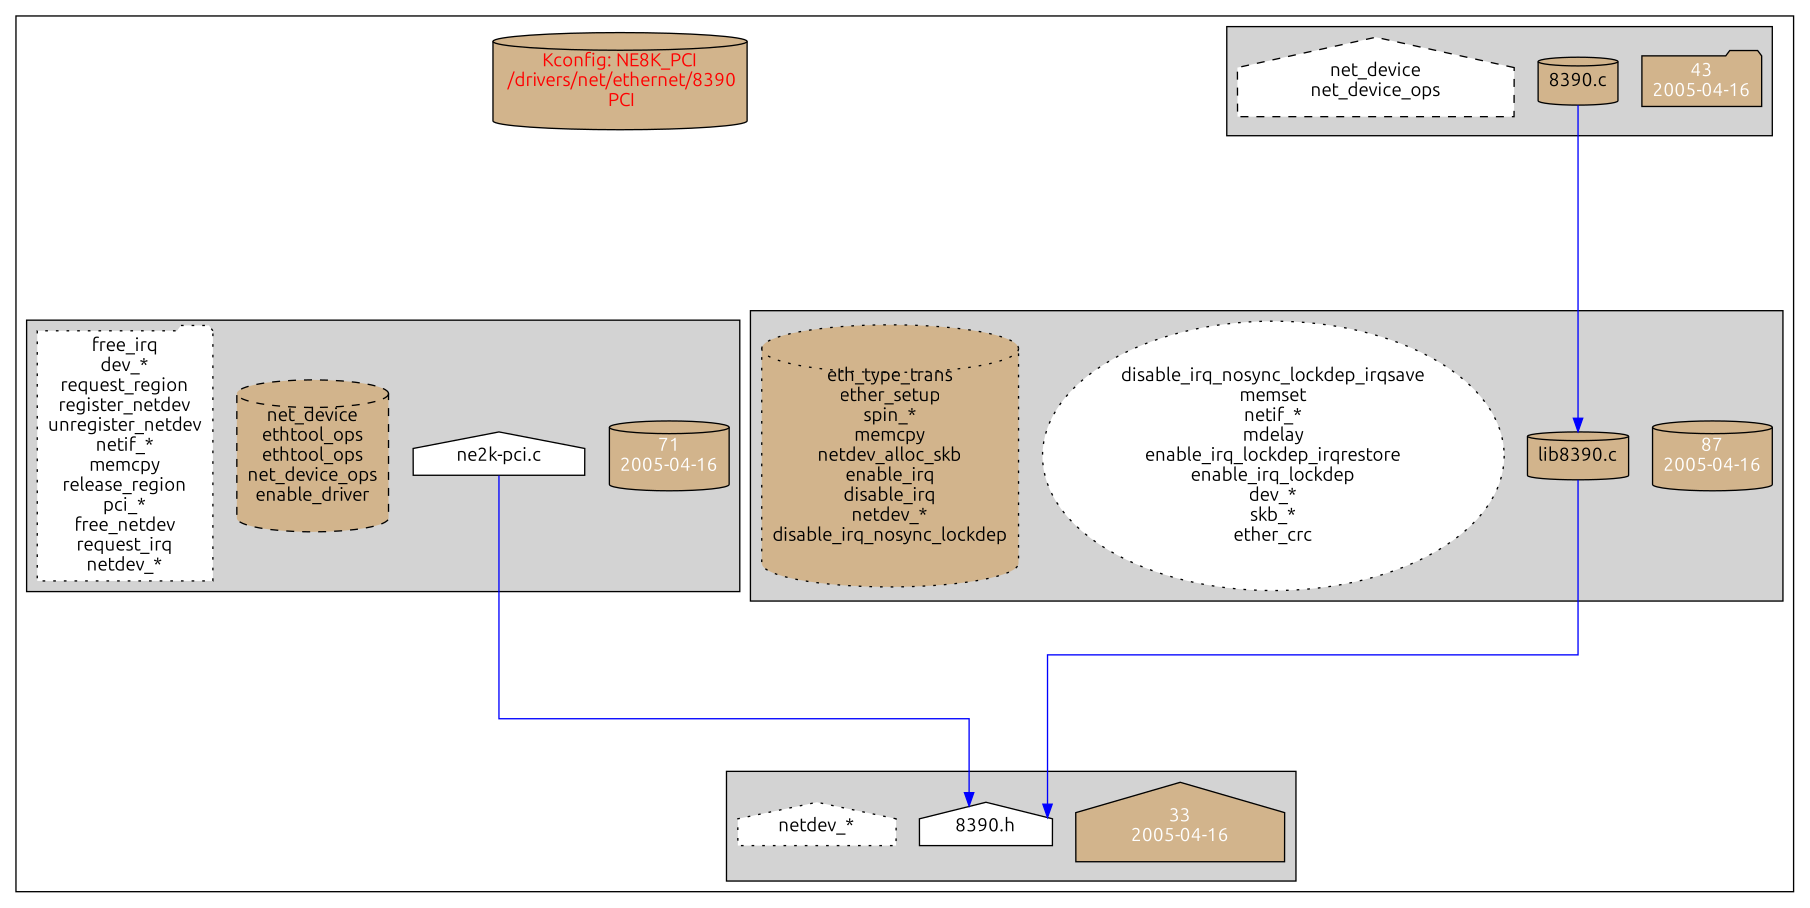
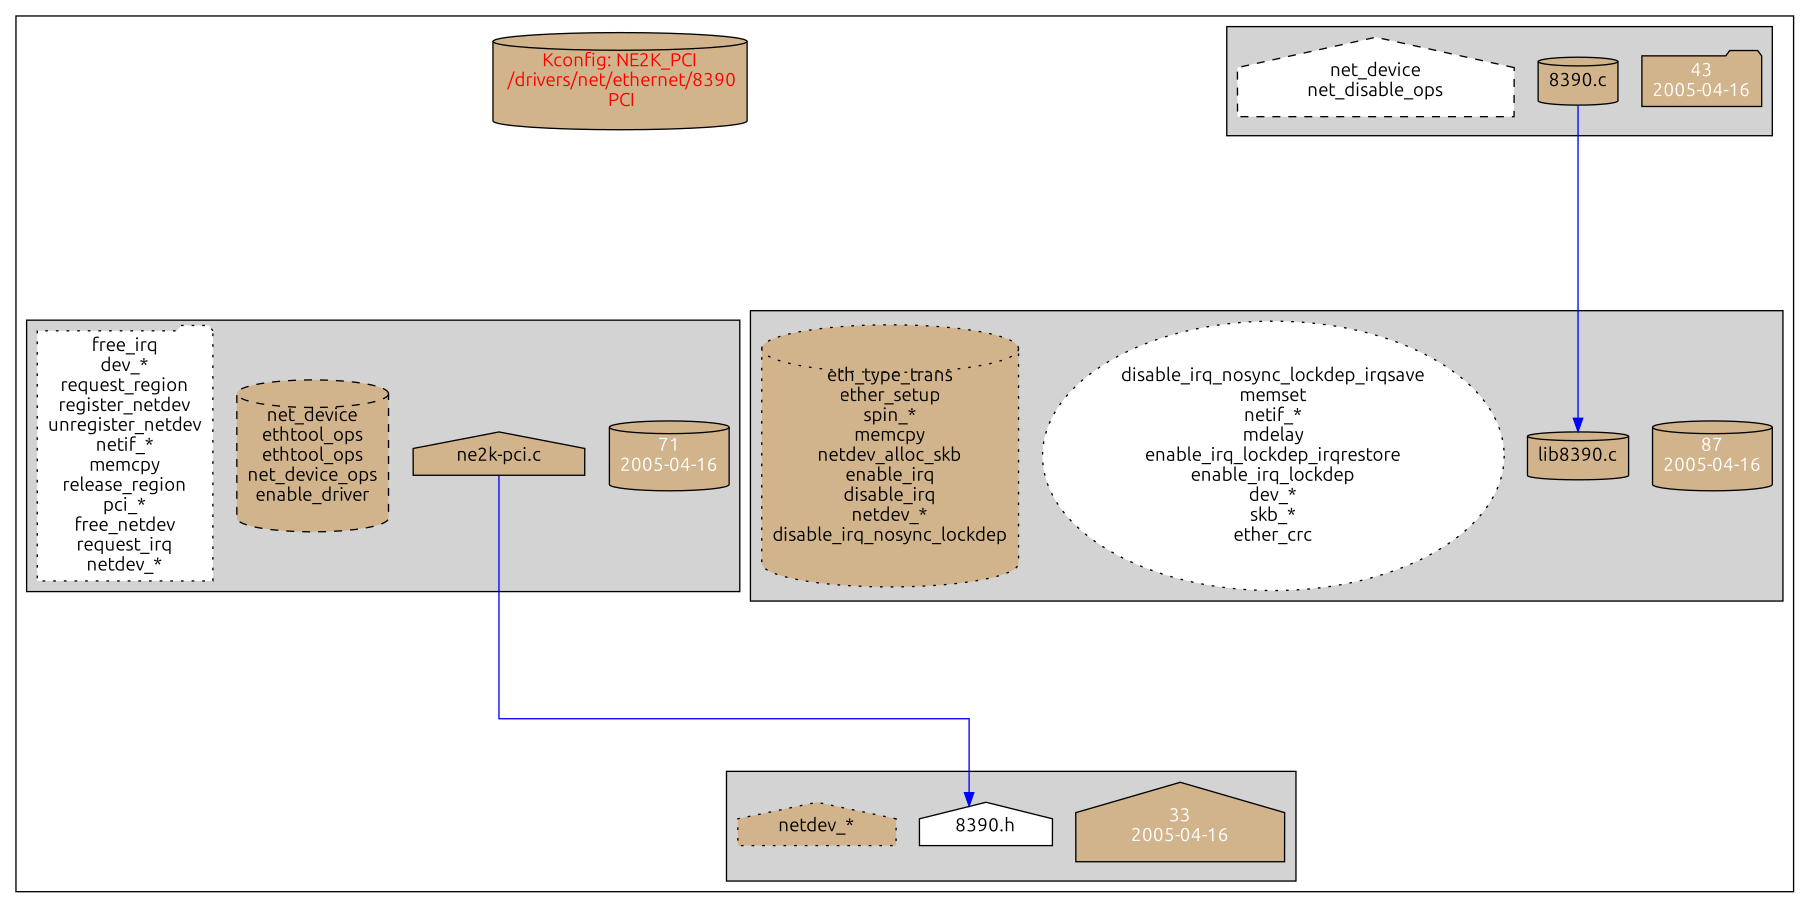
node "Kconfig: NE8K_PCI /drivers/net/ethernet/8390 PCI": label "Kconfig: NE8K_PCI /drivers/net/ethernet/8390 PCI" -> "Kconfig: NE2K_PCI /drivers/net/ethernet/8390 PCI"
node "net_device net_device_ops": label "net_device net_device_ops" -> "net_device net_disable_ops"
node "ne2k-pci.c": fillcolor white -> tan
edge "lib8390.c" -> "8390.h": removed
node "netdev_*": fillcolor white -> tan
